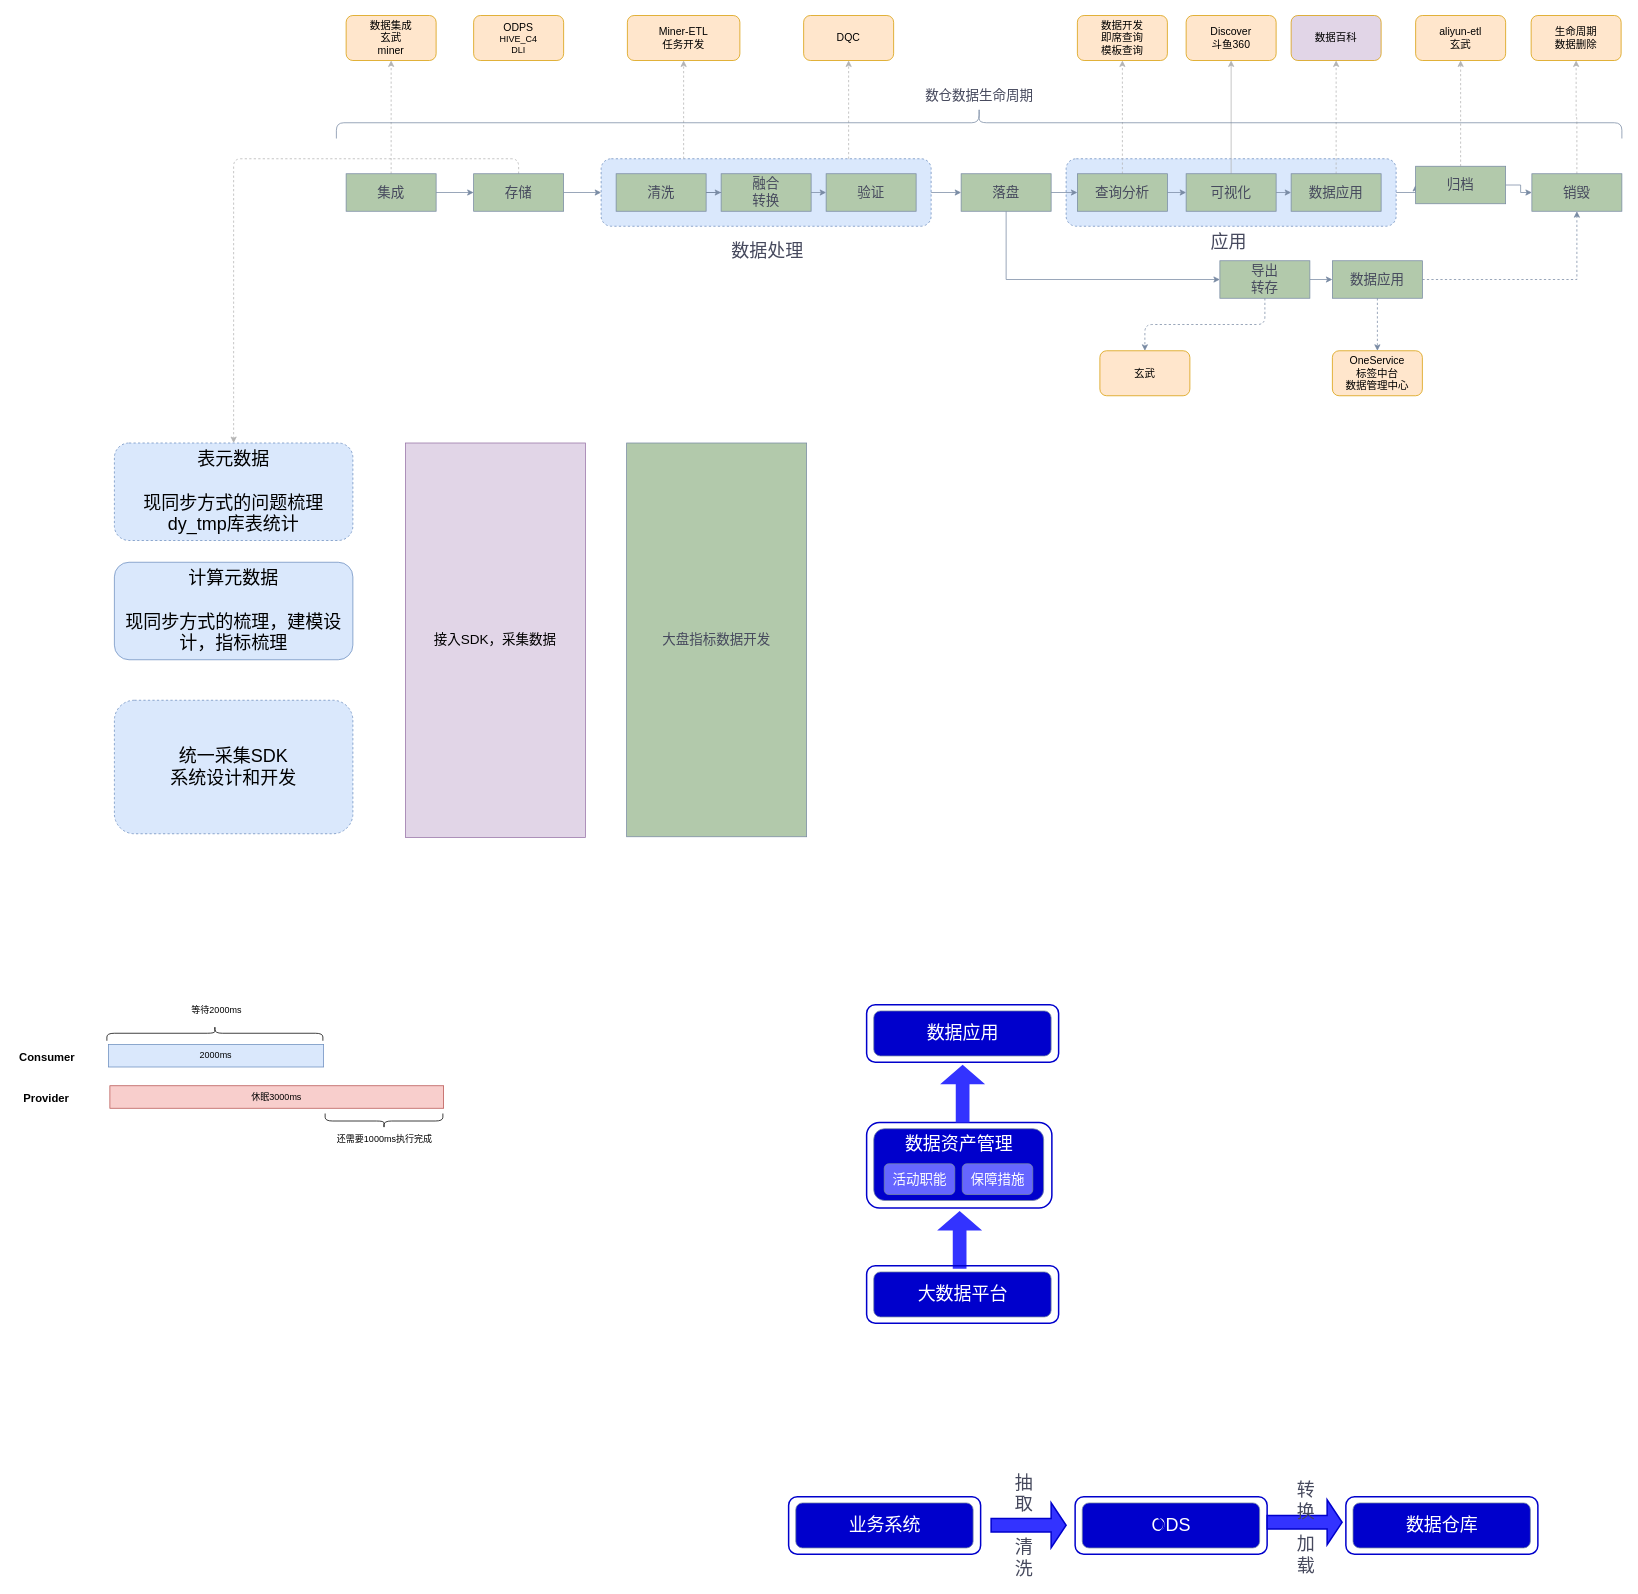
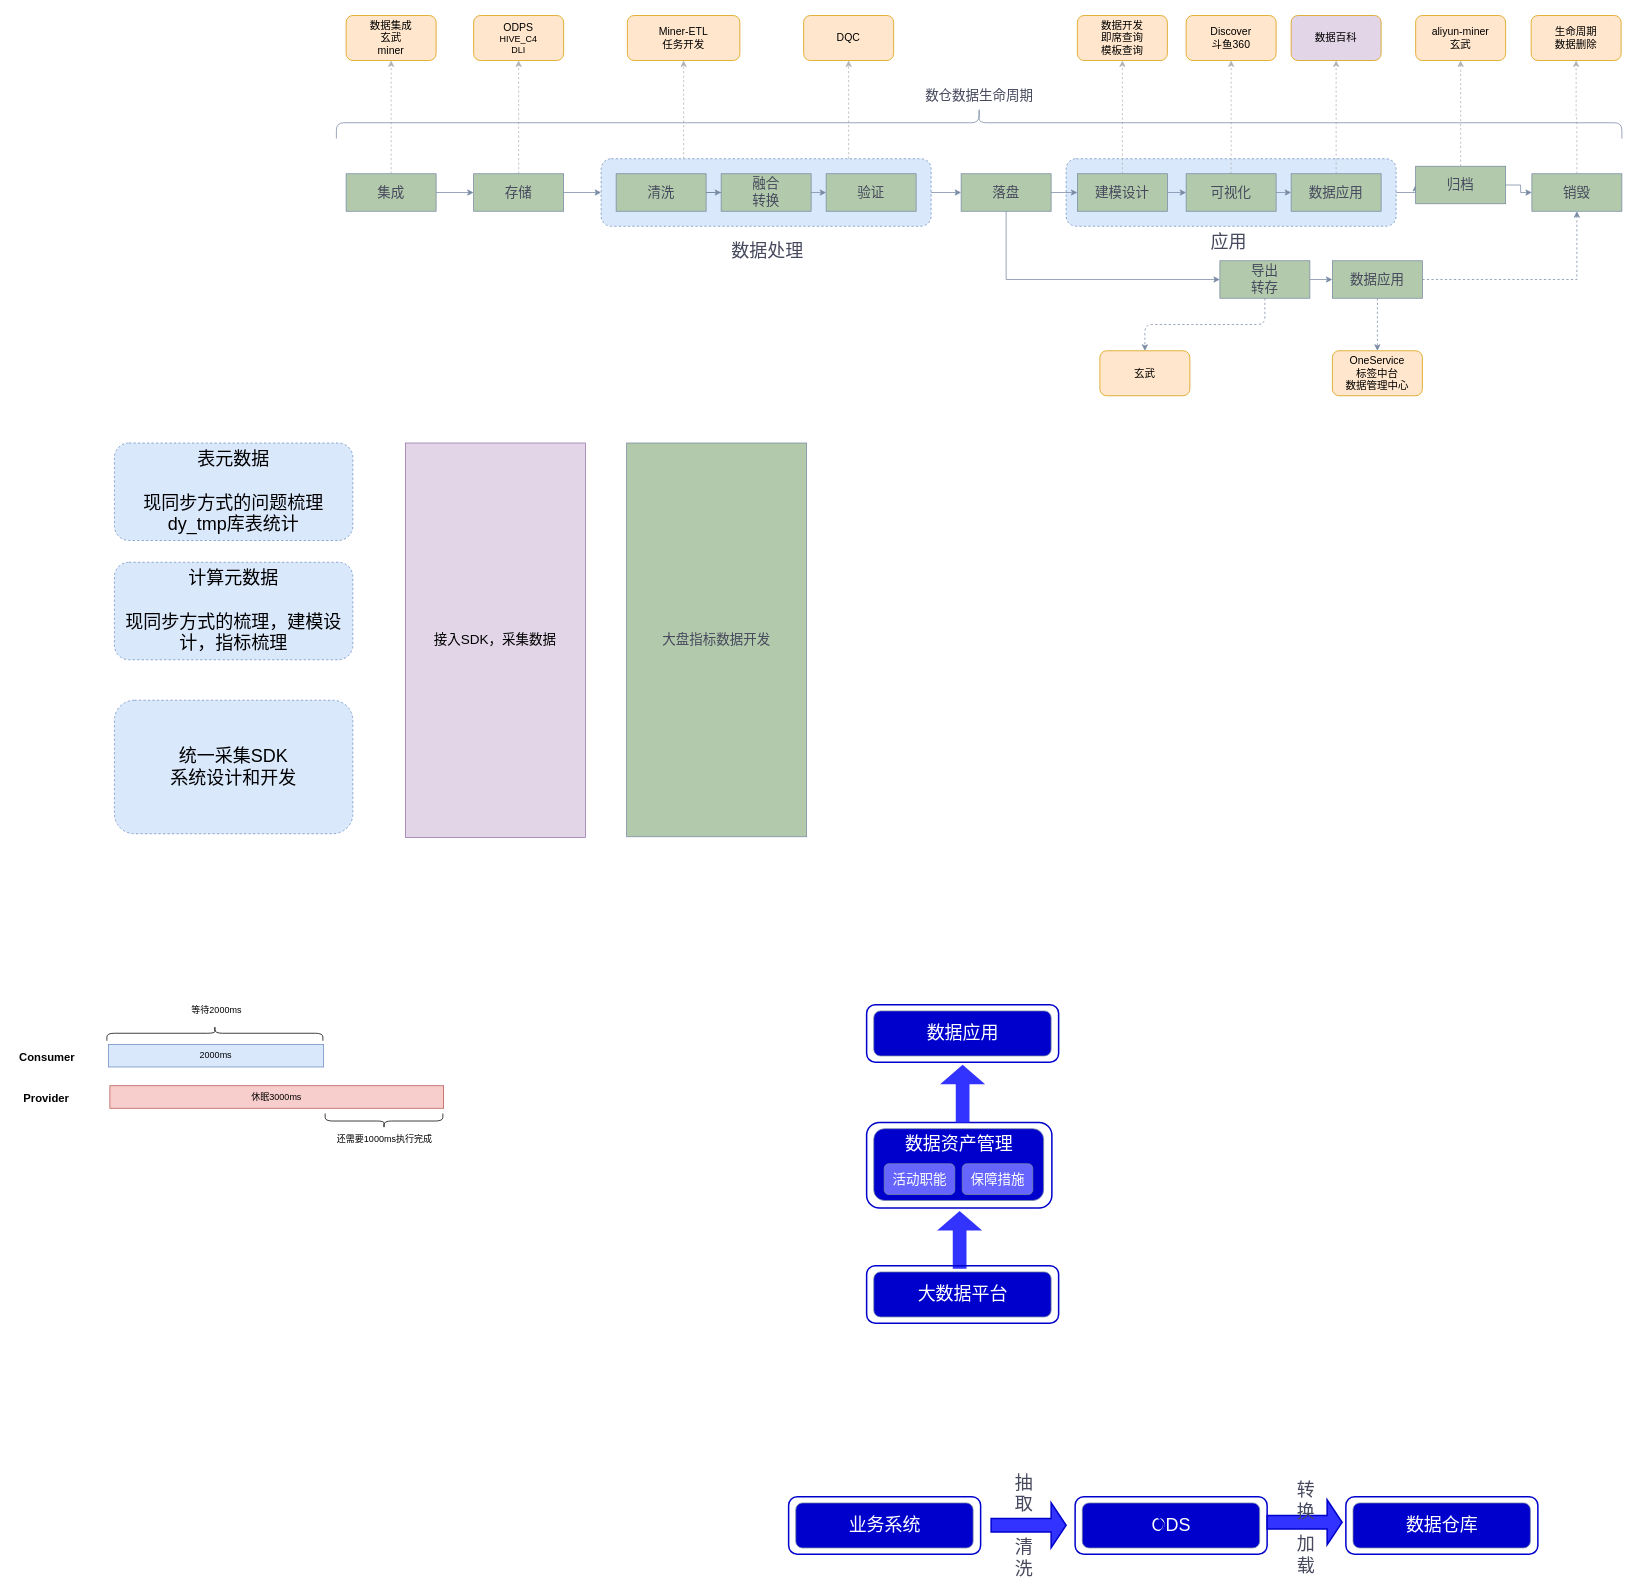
node "aliyun-etl 玄武": label "aliyun-etl 玄武" -> "aliyun-miner 玄武"
edge "可视化" -> "Discover 斗鱼360": style solid -> dashed
edge "存储" -> "表元数据 现同步方式的问题梳理 dy_tmp库表统计": now "存储" -> "ODPS HIVE_C4 DLI"
node "查询分析": label "查询分析" -> "建模设计"
node "计算元数据 现同步方式的梳理，建模设计，指标梳理": style solid -> dashed
